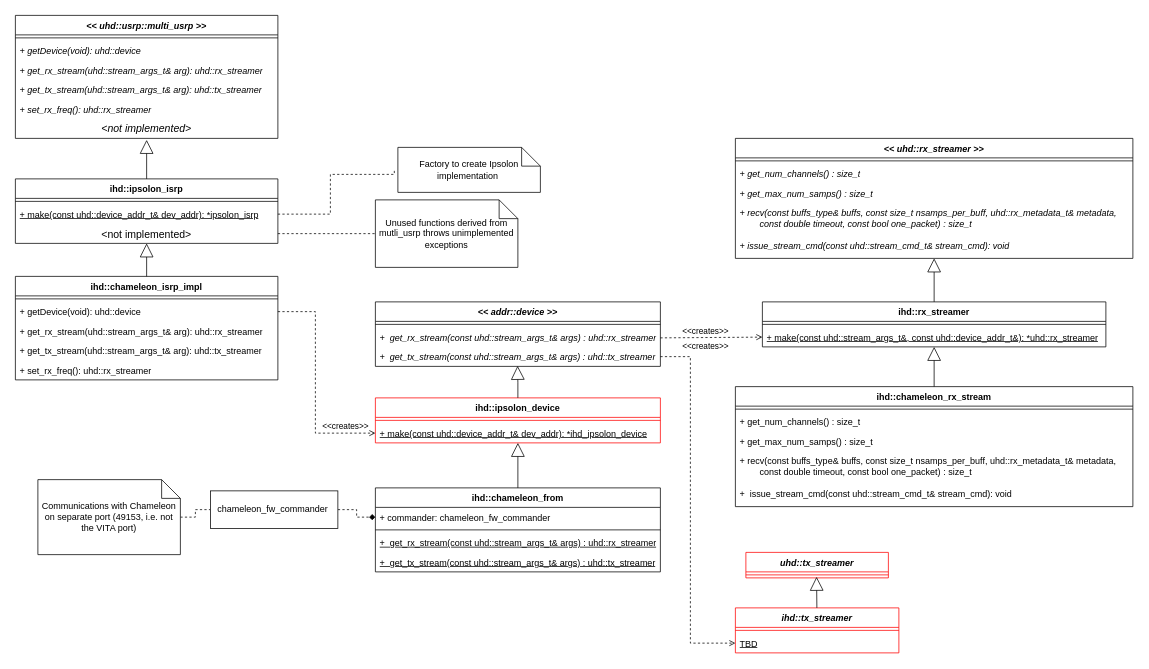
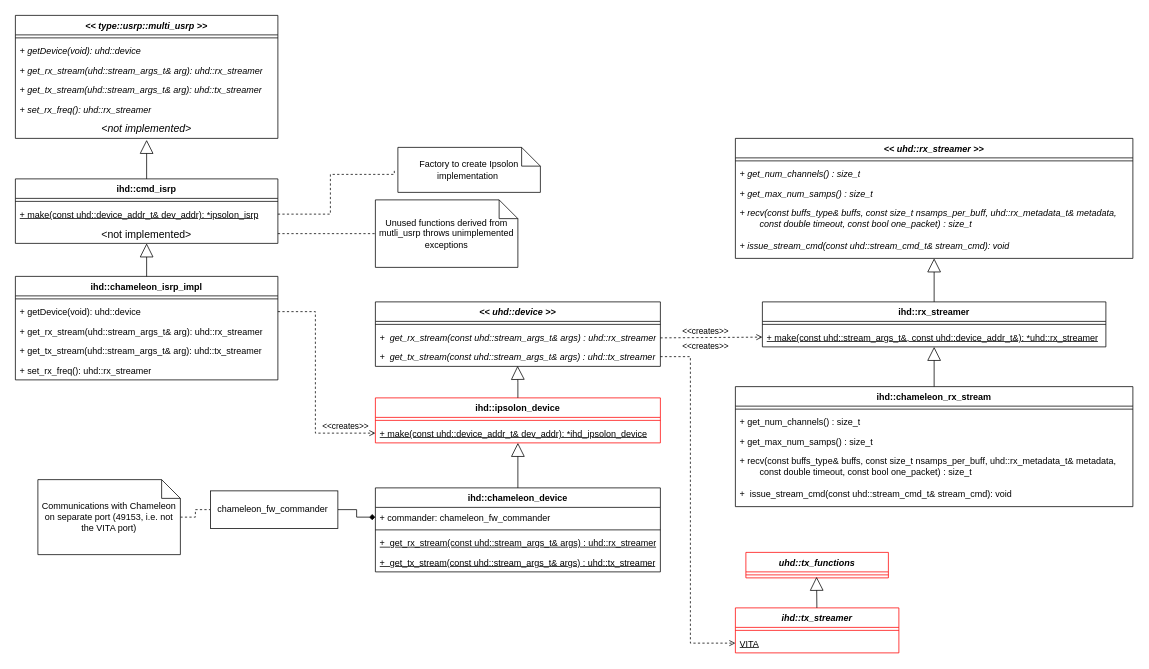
node "<< uhd::usrp::multi_usrp >>": label "<< uhd::usrp::multi_usrp >>" -> "<< type::usrp::multi_usrp >>"
node "ihd::ipsolon_isrp": label "ihd::ipsolon_isrp" -> "ihd::cmd_isrp"
node "<< addr::device >>": label "<< addr::device >>" -> "<< uhd::device >>"
node "ihd::chameleon_from": label "ihd::chameleon_from" -> "ihd::chameleon_device"
edge "chameleon_fw_commander" -> "+ commander: chameleon_fw_commander": style dashed -> solid
node "uhd::tx_streamer": label "uhd::tx_streamer" -> "uhd::tx_functions"
node "TBD": label "TBD" -> "VITA"
